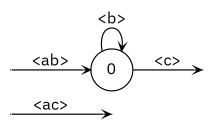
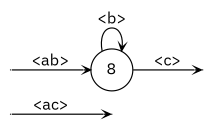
node "0": label "0" -> "8"
